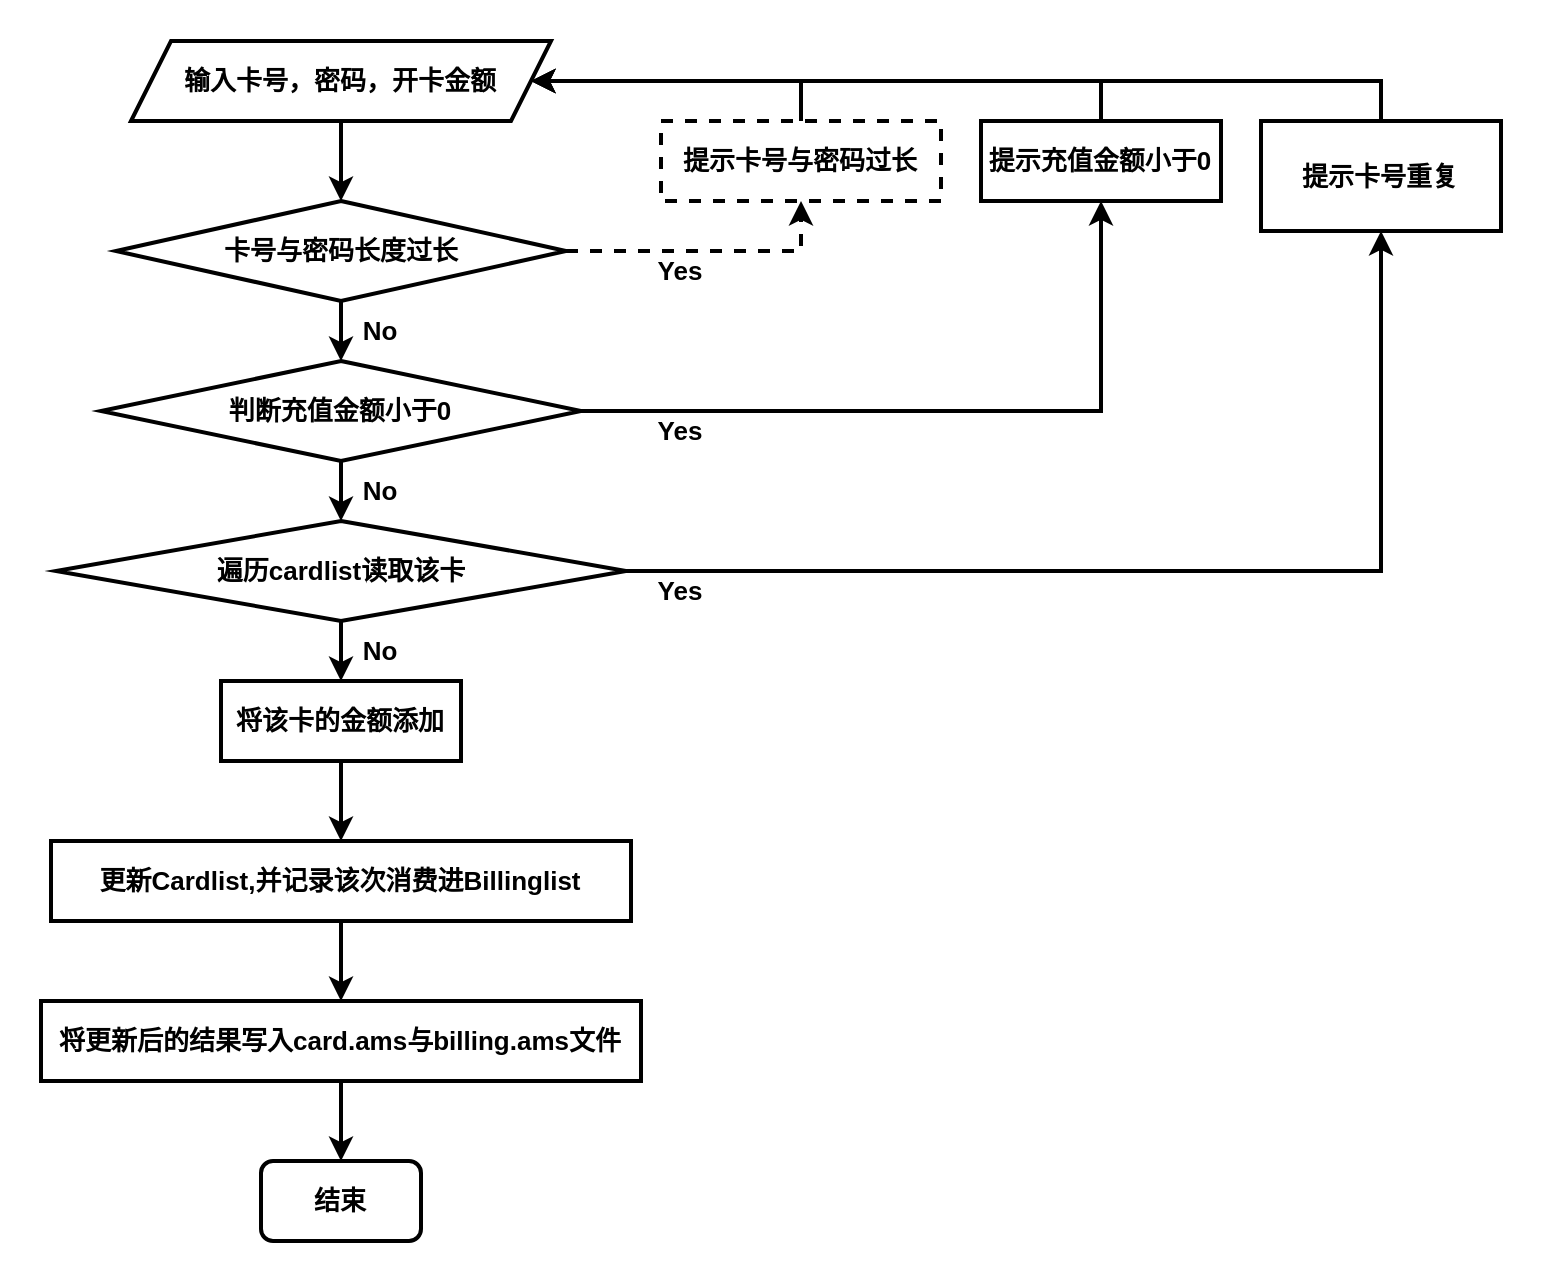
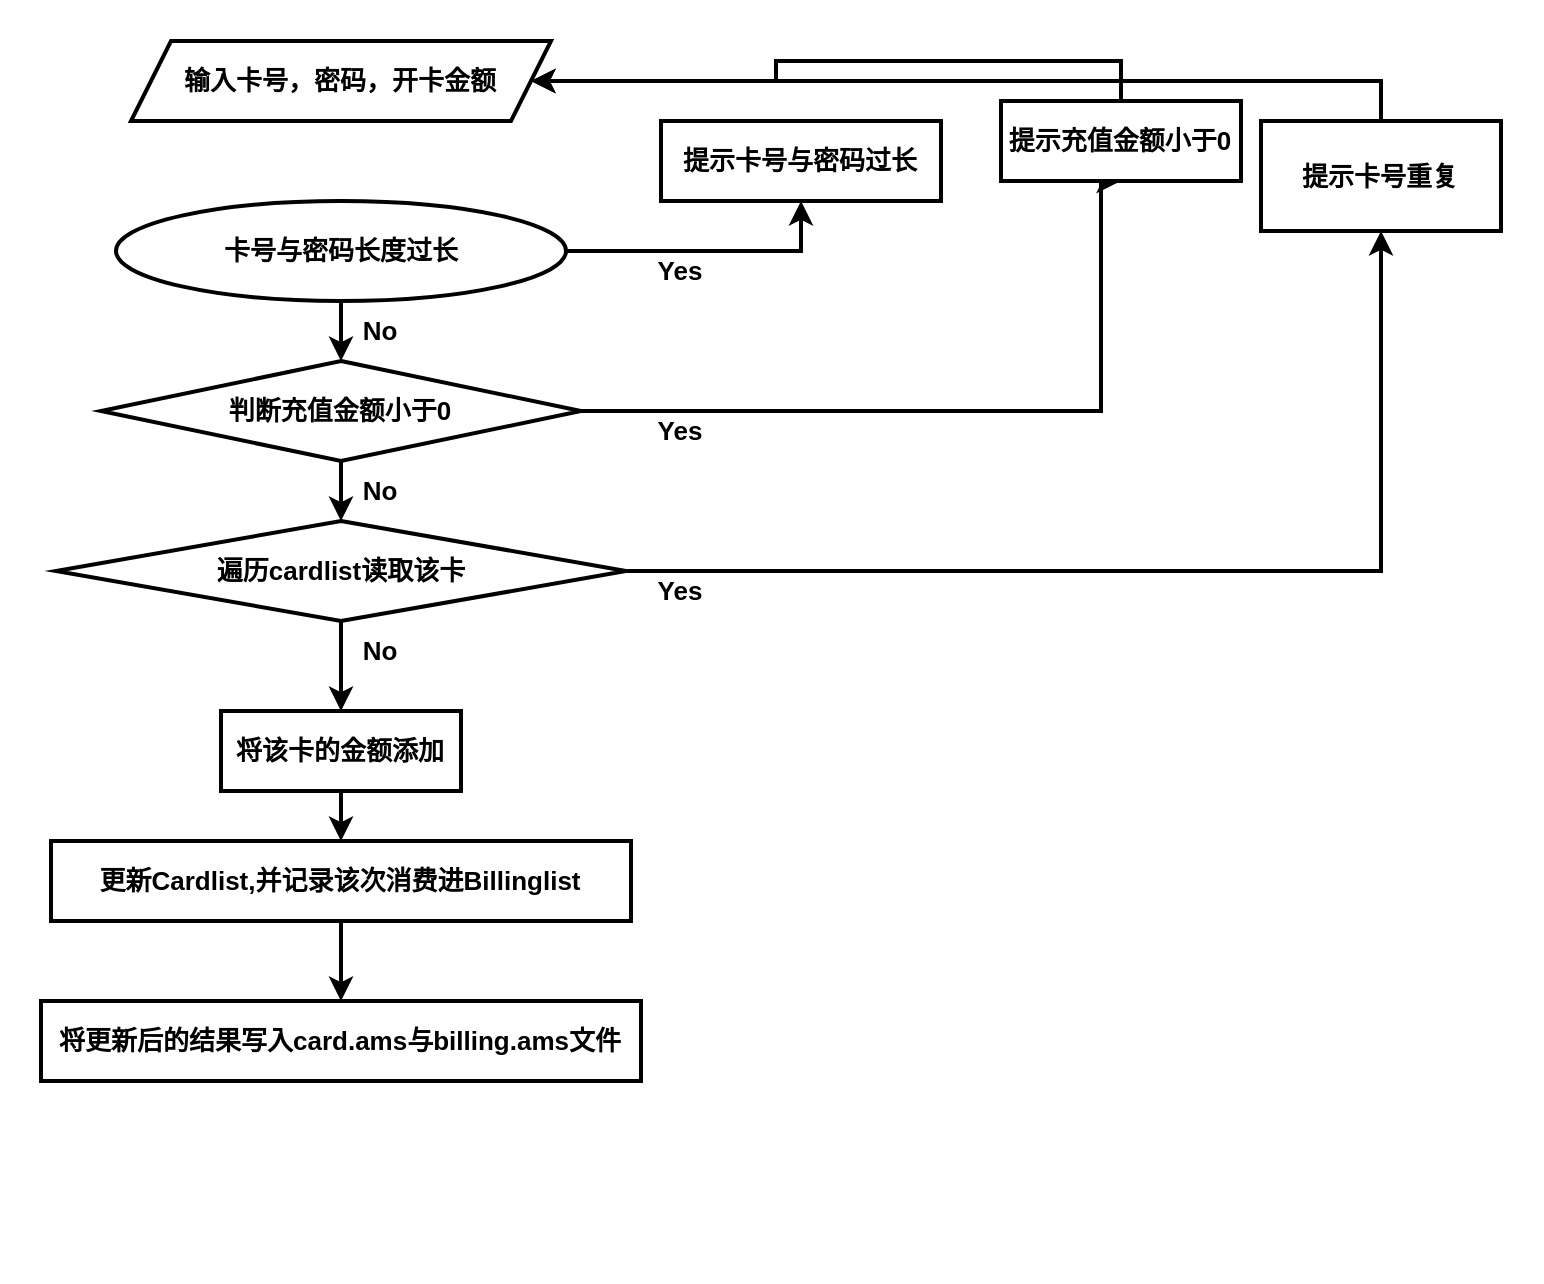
edge "提示卡号与密码过长" -> "输入卡号，密码，开卡金额": removed
edge "输入卡号，密码，开卡金额" -> "卡号与密码长度过长": removed
node "提示卡号与密码过长": style dashed -> solid
node "提示充值金额小于0": moved (1101, 161) -> (1121, 141)
node "卡号与密码长度过长": shape diamond -> ellipse
edge "卡号与密码长度过长" -> "提示卡号与密码过长": style dashed -> solid
node "将该卡的金额添加": moved (341, 721) -> (341, 751)
edge "将更新后的结果写入card.ams与billing.ams文件" -> "结束": removed
node "结束": removed
